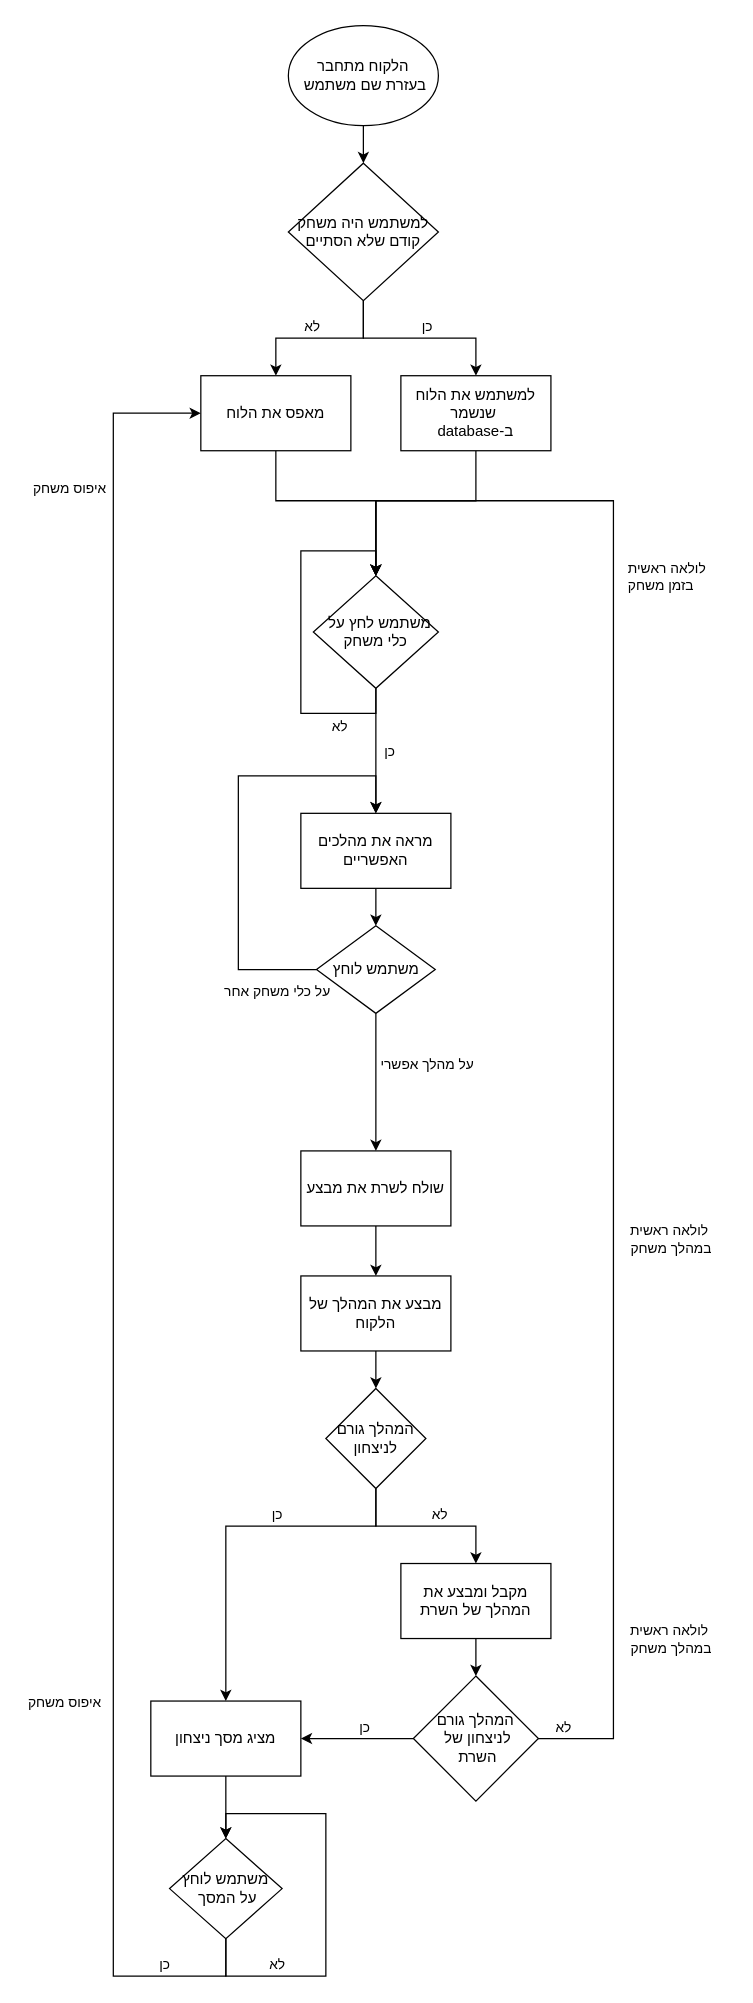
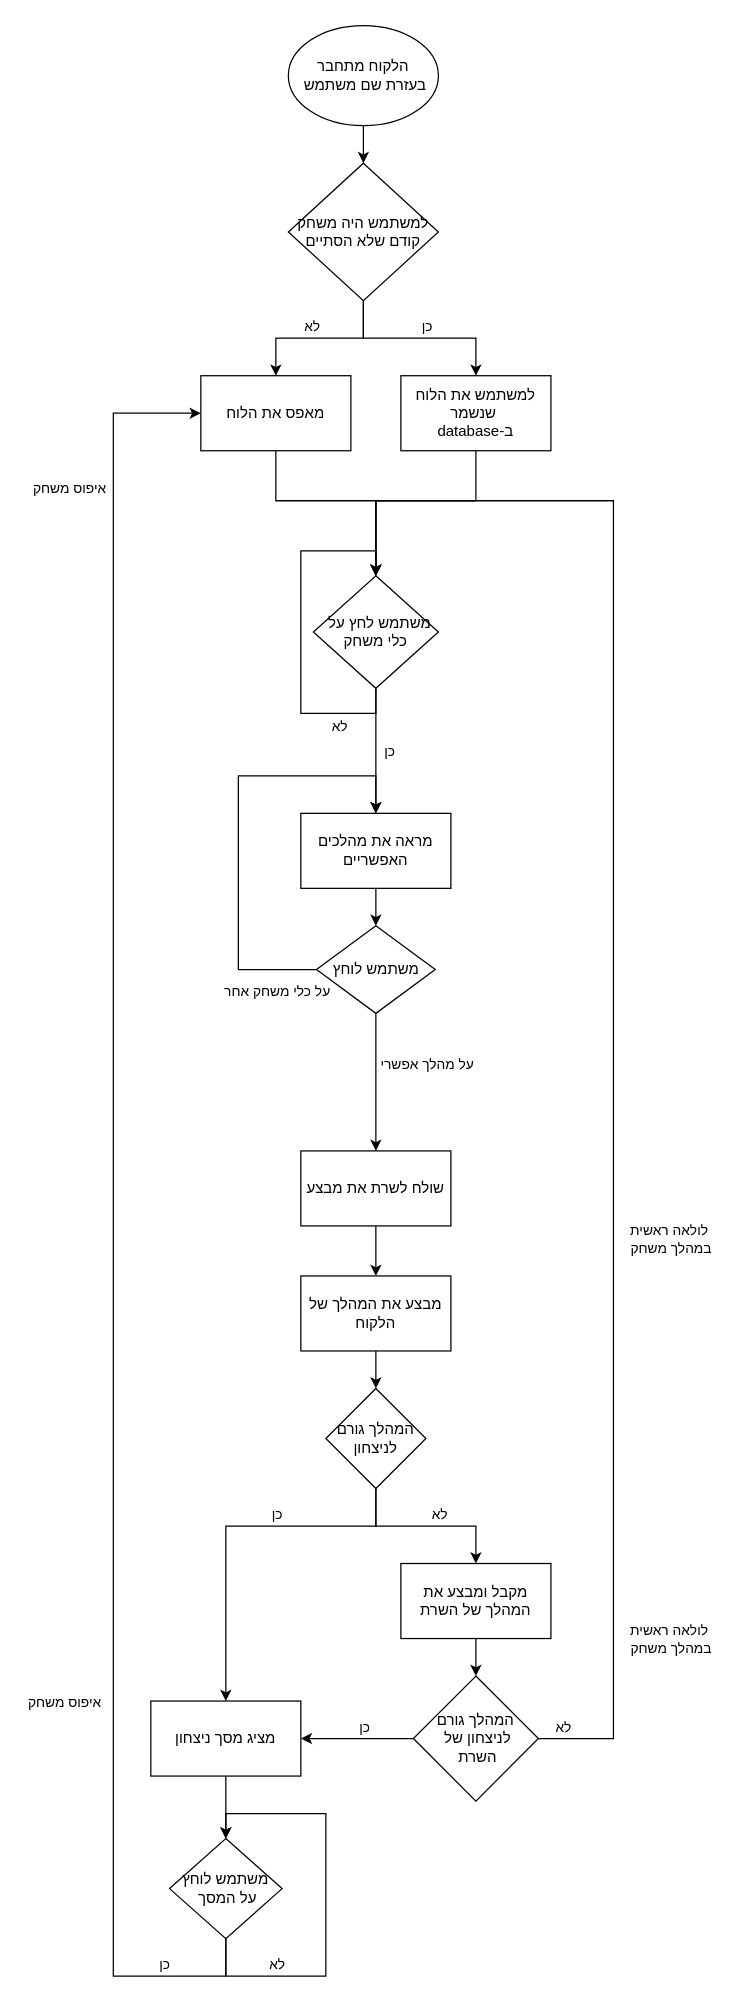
node "לולאה ראשית בזמן משחק": removed
